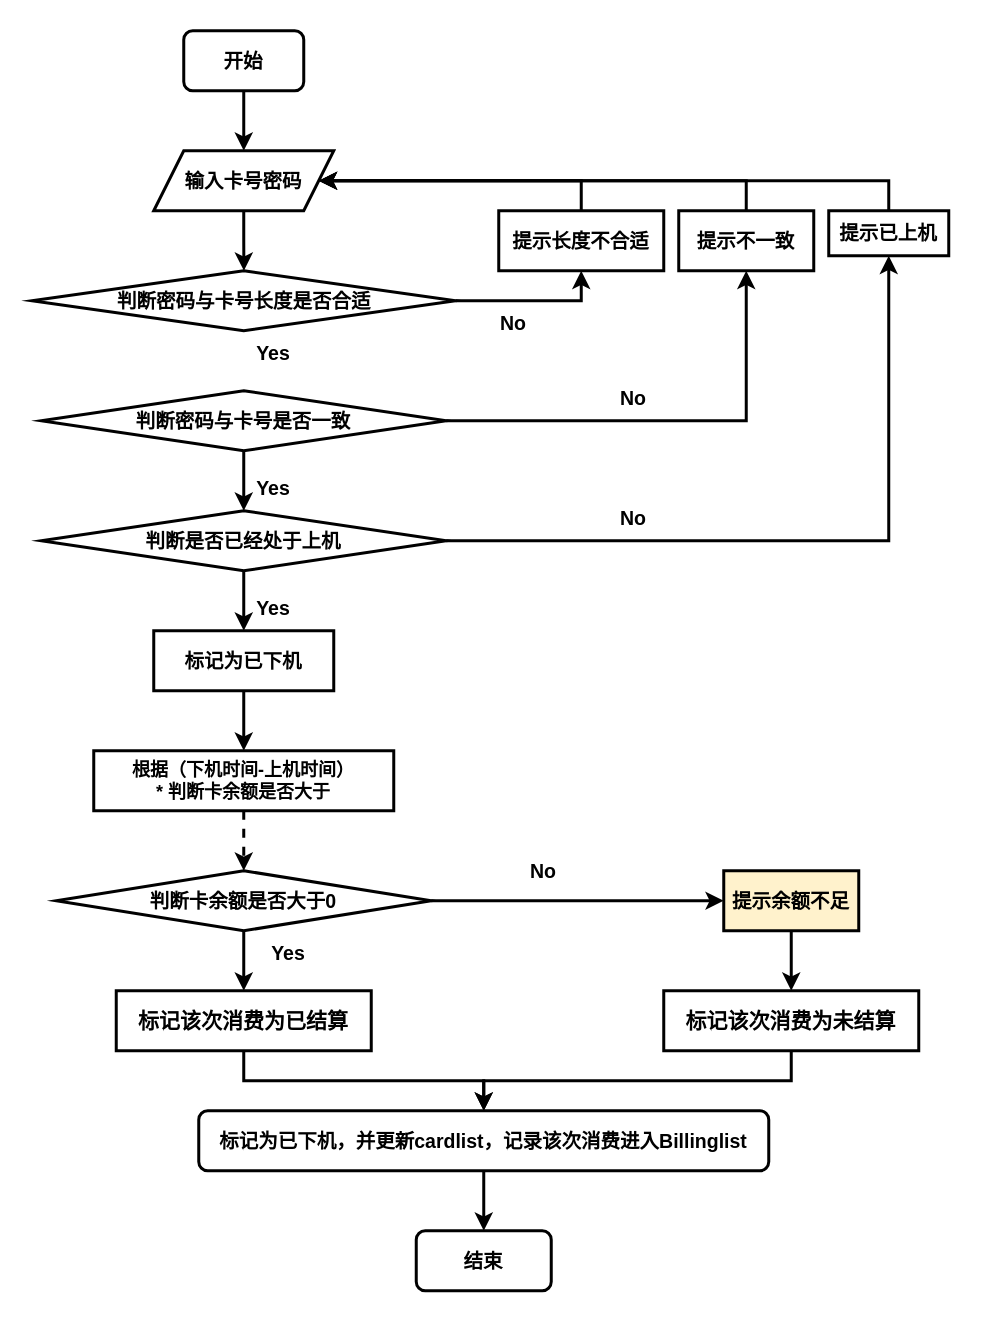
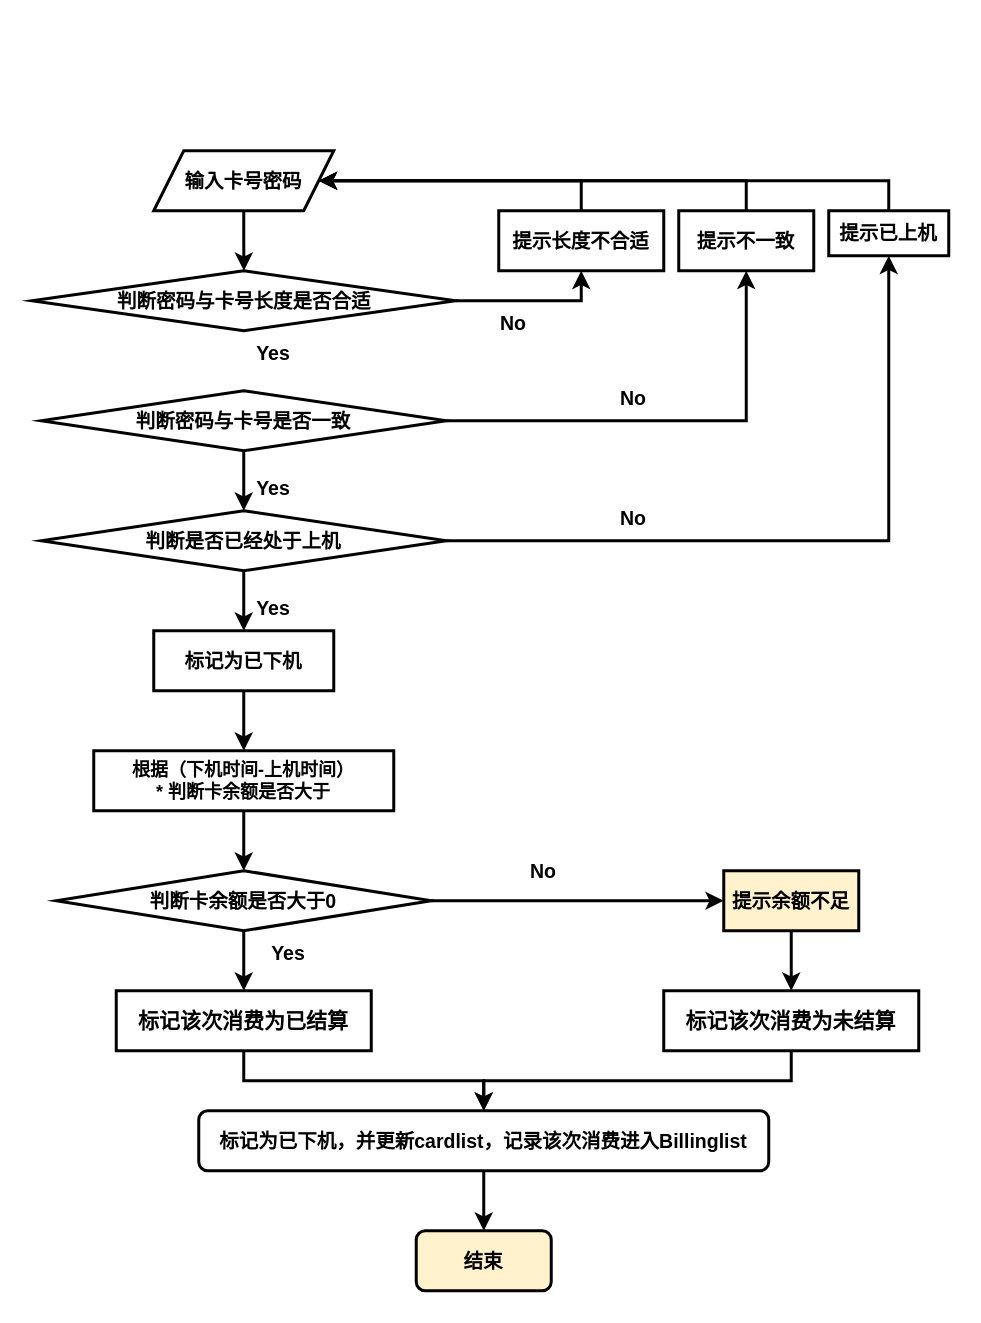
node "开始": removed
edge "开始" -> "输入卡号密码": removed
edge "根据（下机时间-上机时间） * 判断卡余额是否大于" -> "判断卡余额是否大于0": style dashed -> solid
node "结束": fillcolor #ffffff -> #fff2cc
